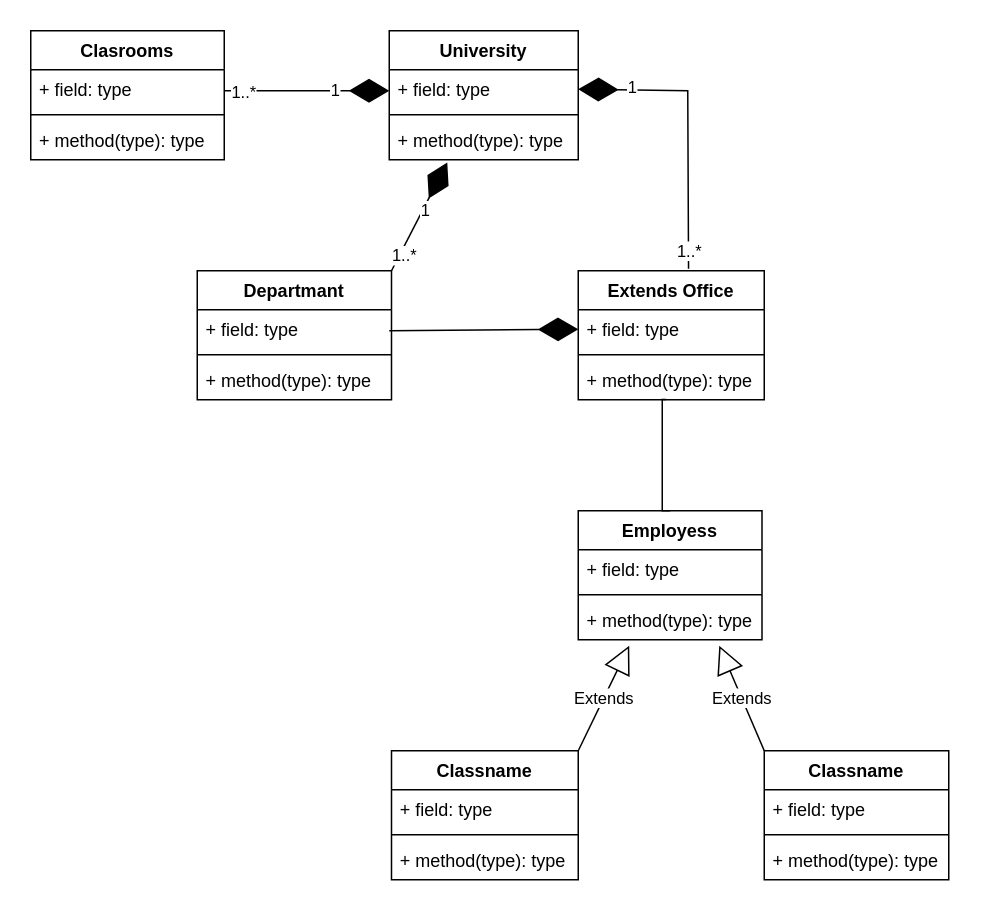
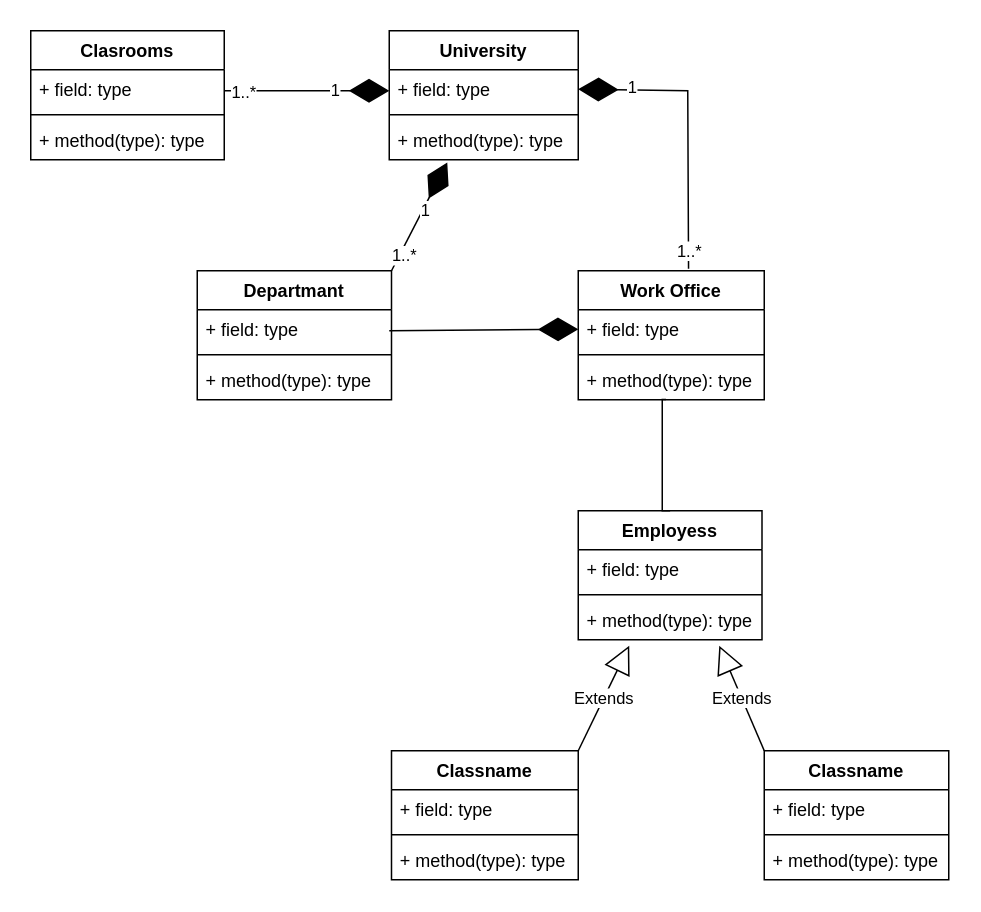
node "Extends Office": label "Extends Office" -> "Work Office"
